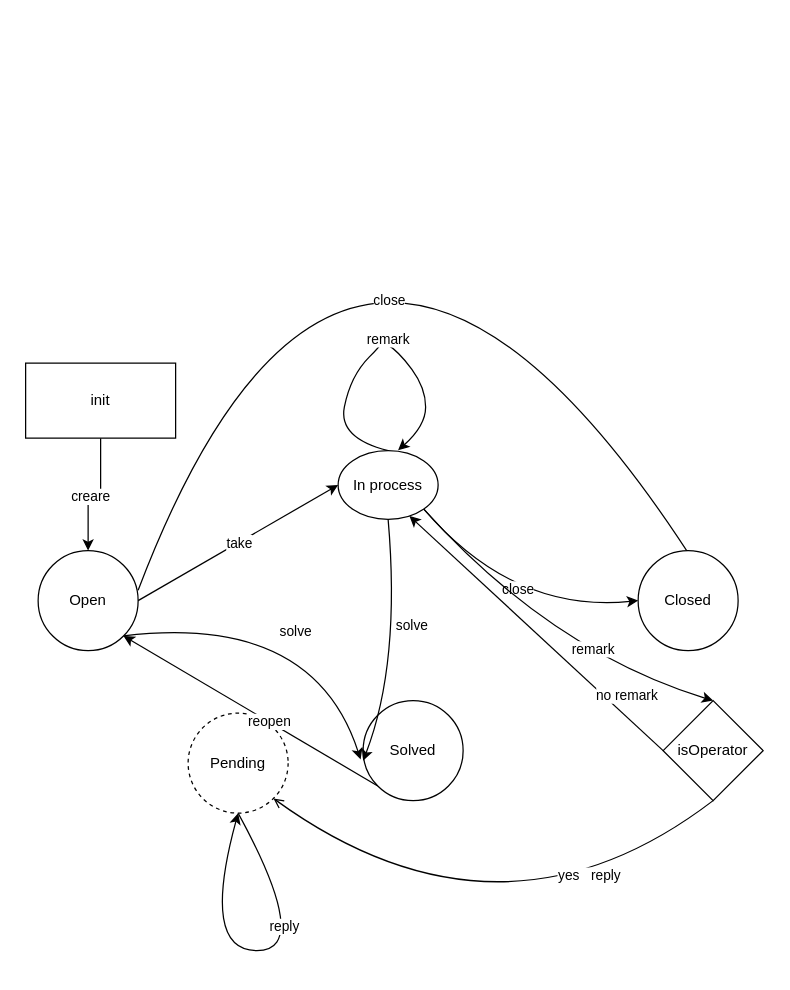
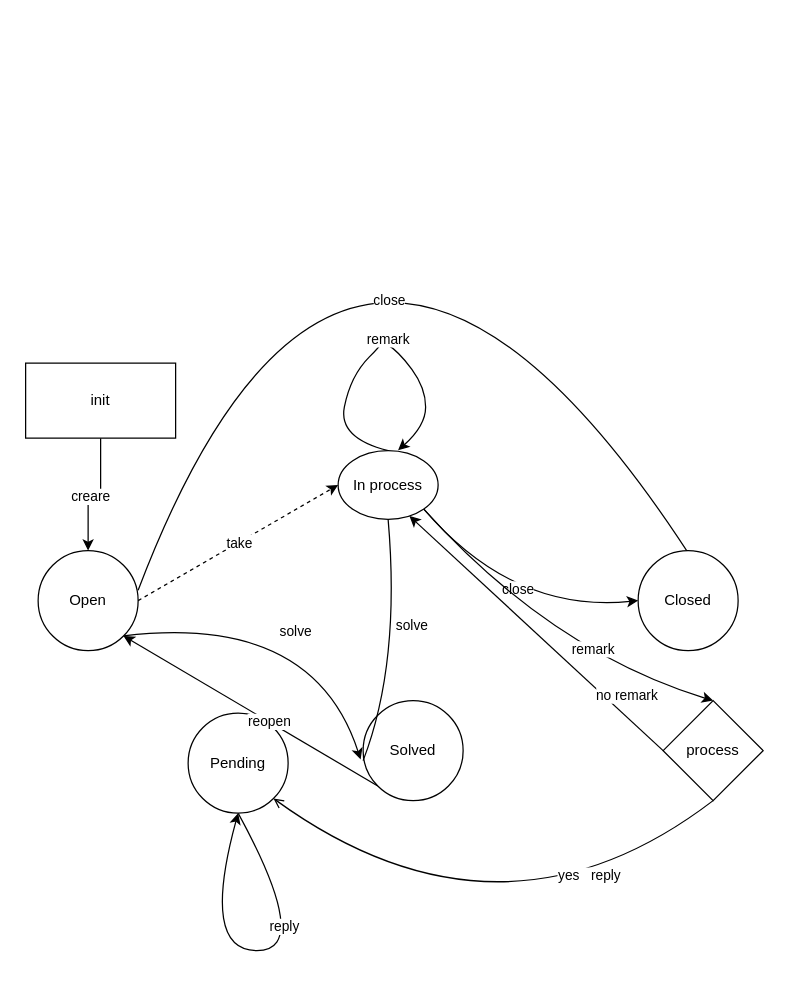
edge "Open" -> "In process": style solid -> dashed
edge "In process" -> "Solved": arrowhead classic -> none
node "isOperator": label "isOperator" -> "process"
node "Pending": style dashed -> solid
